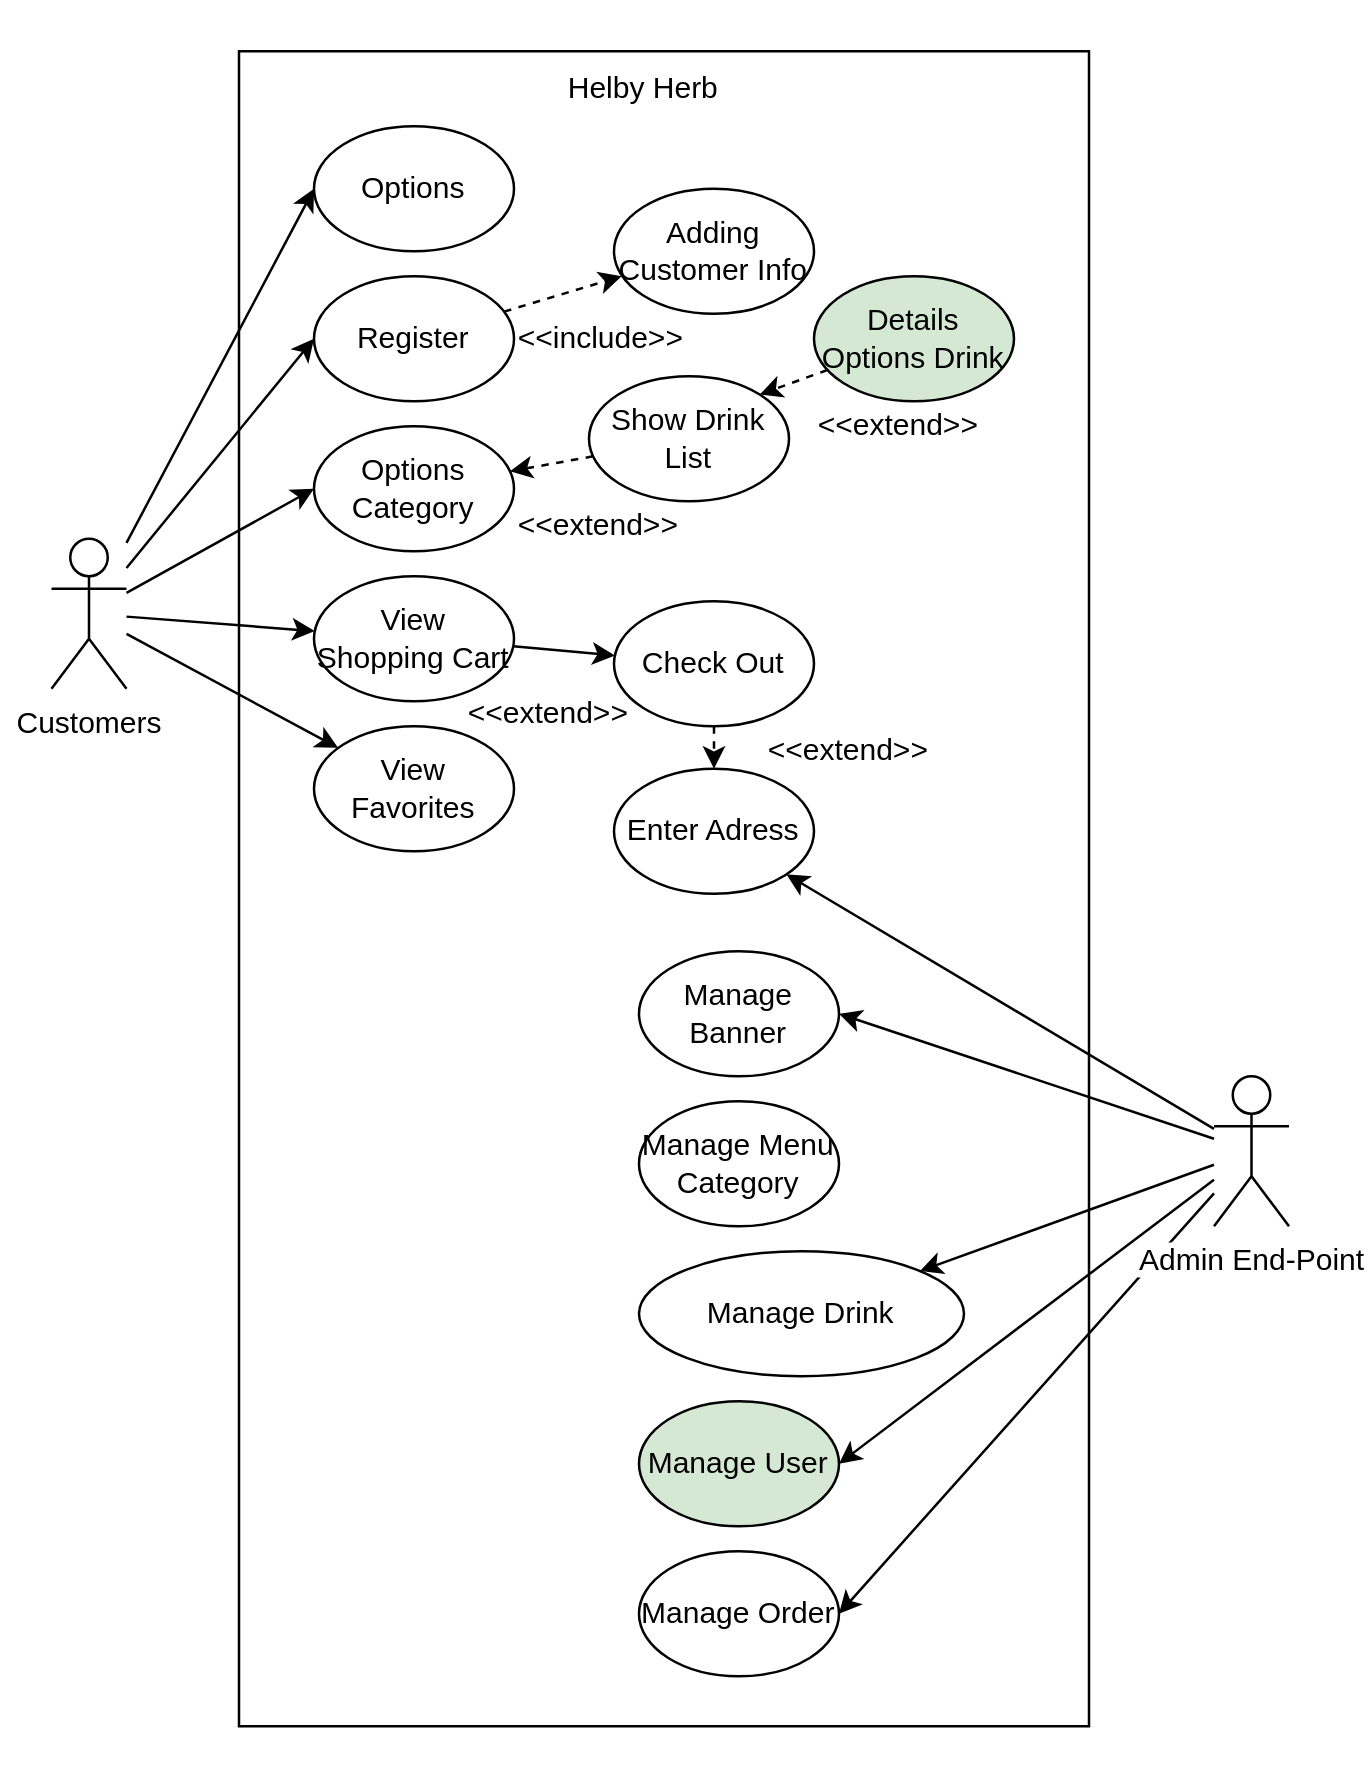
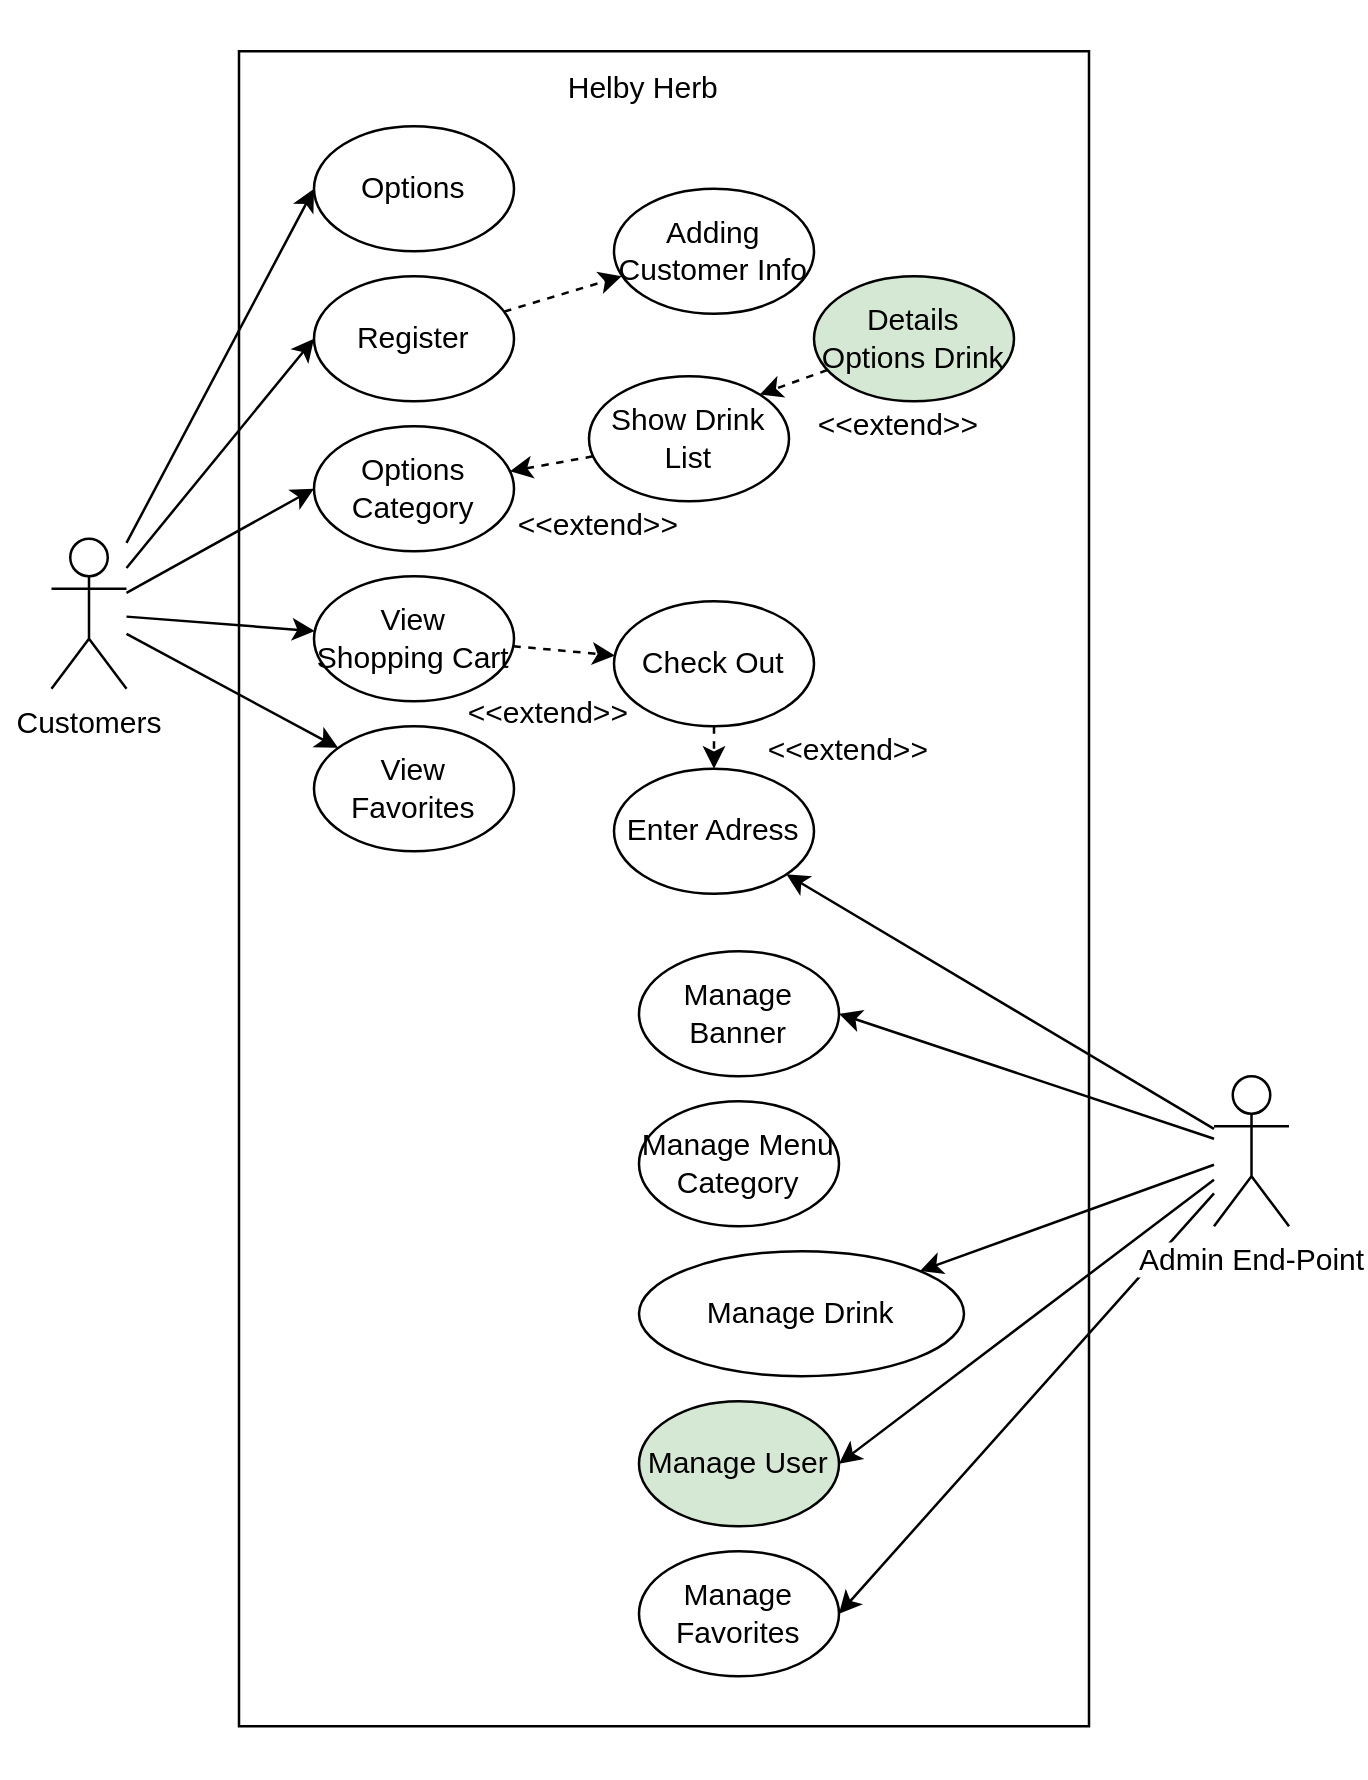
node "<<include>>": removed
edge "View Shopping Cart" -> "Check Out": style solid -> dashed
node "Manage Order": label "Manage Order" -> "Manage Favorites"
